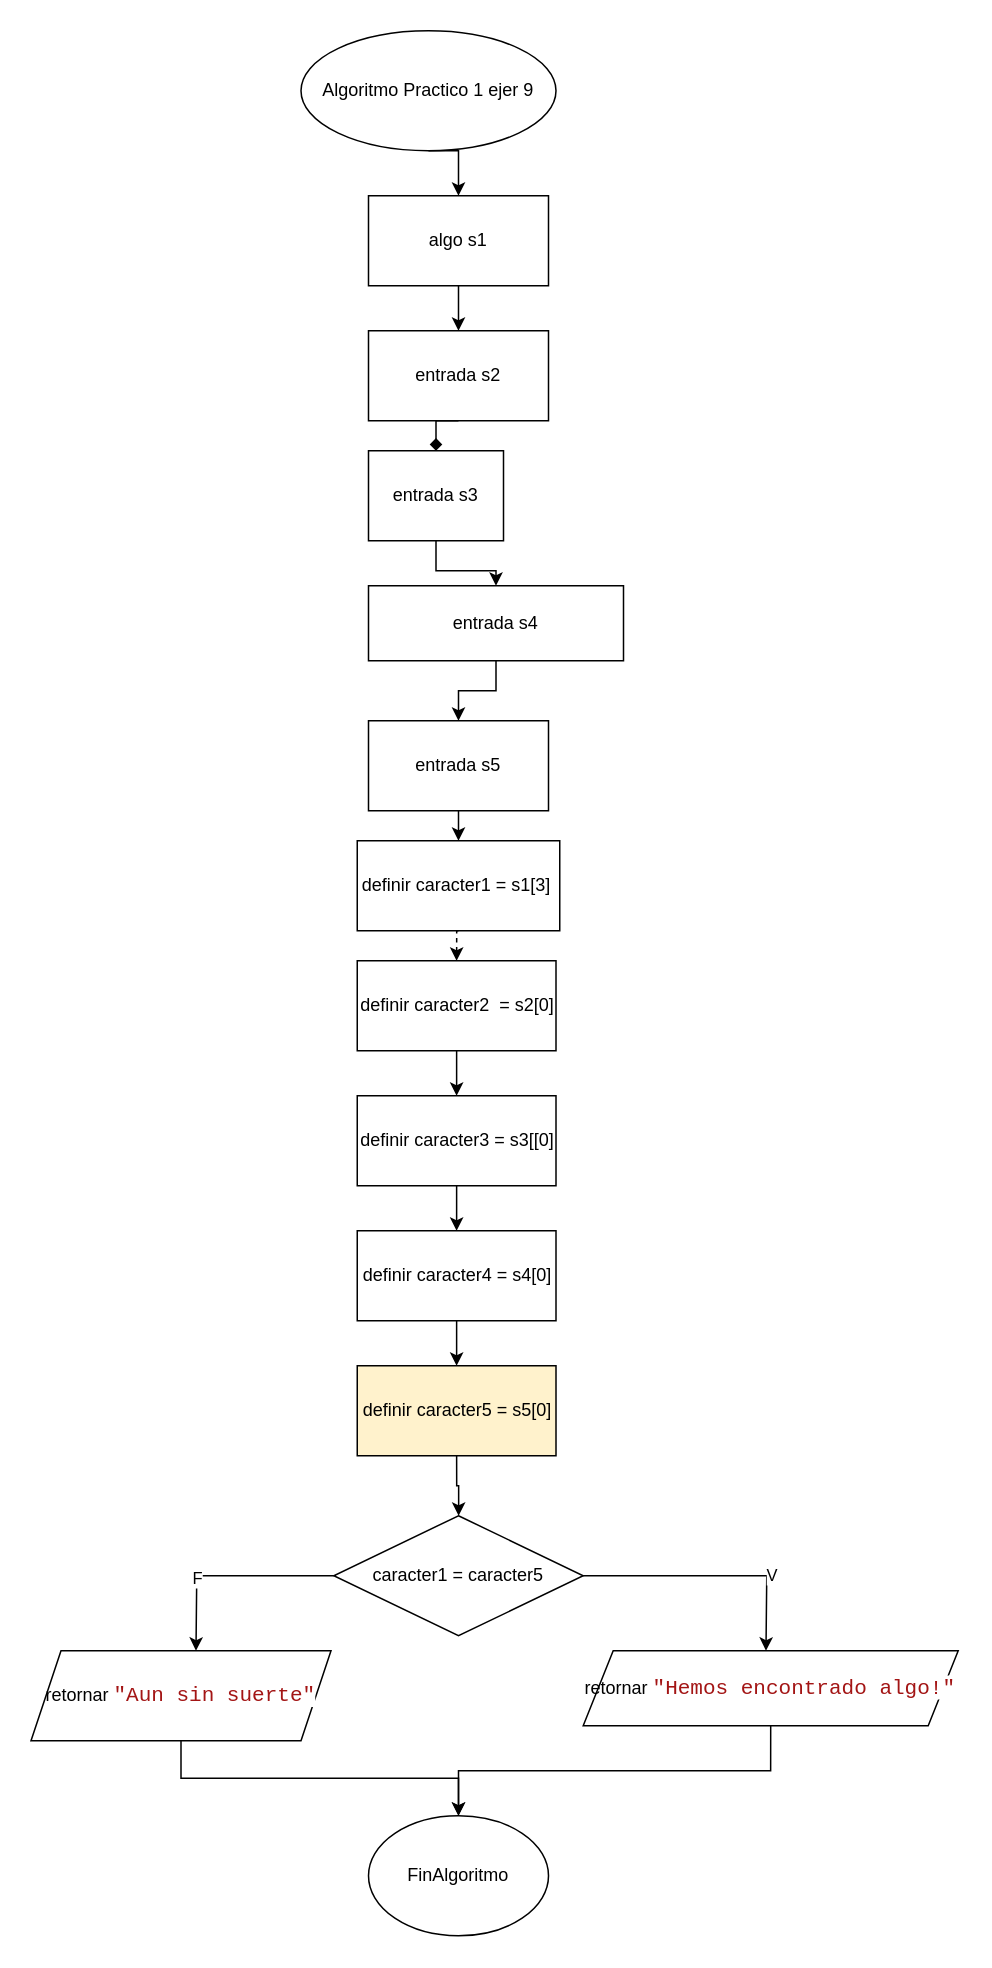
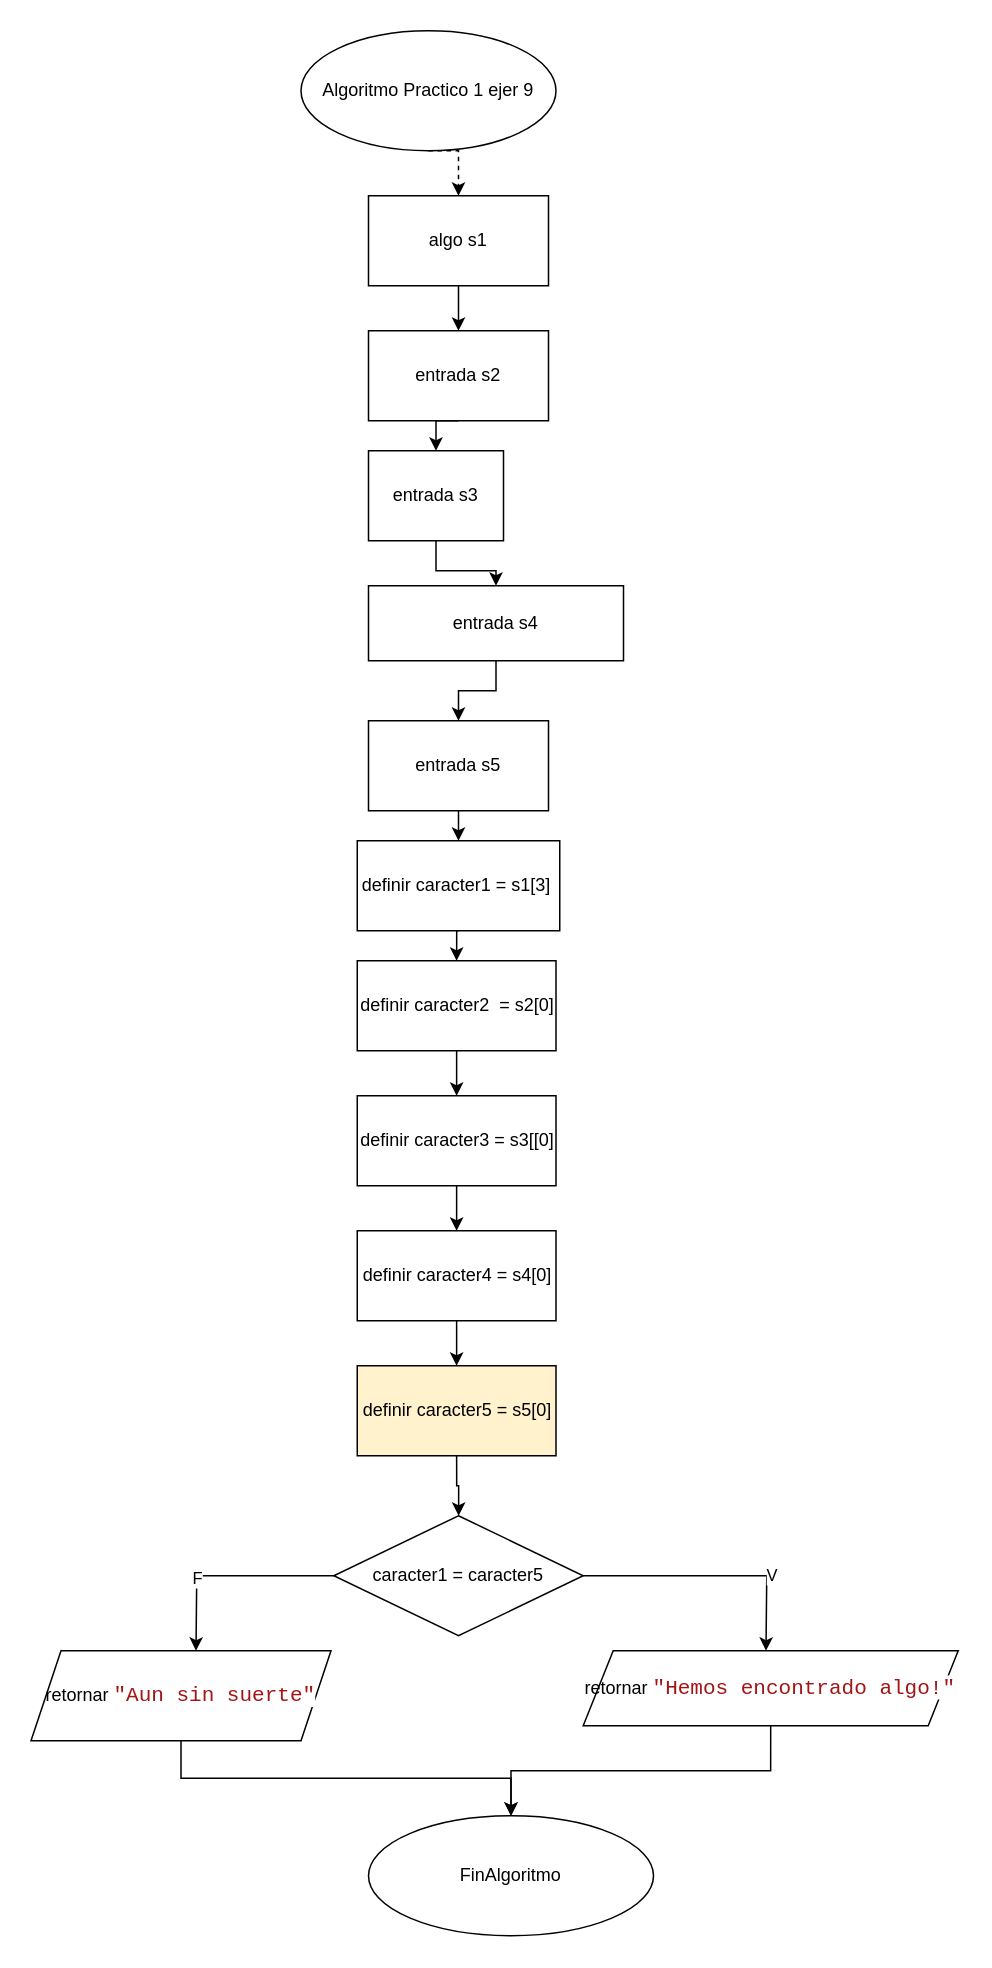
edge "Algoritmo Practico 1 ejer 9" -> "algo s1": style solid -> dashed
edge "entrada s2" -> "entrada s3": arrowhead diamond -> classic
edge "definir caracter1 = s1[3]" -> "definir caracter2 = s2[0]": style dashed -> solid
node "FinAlgoritmo": size 180x120 -> 285x120
